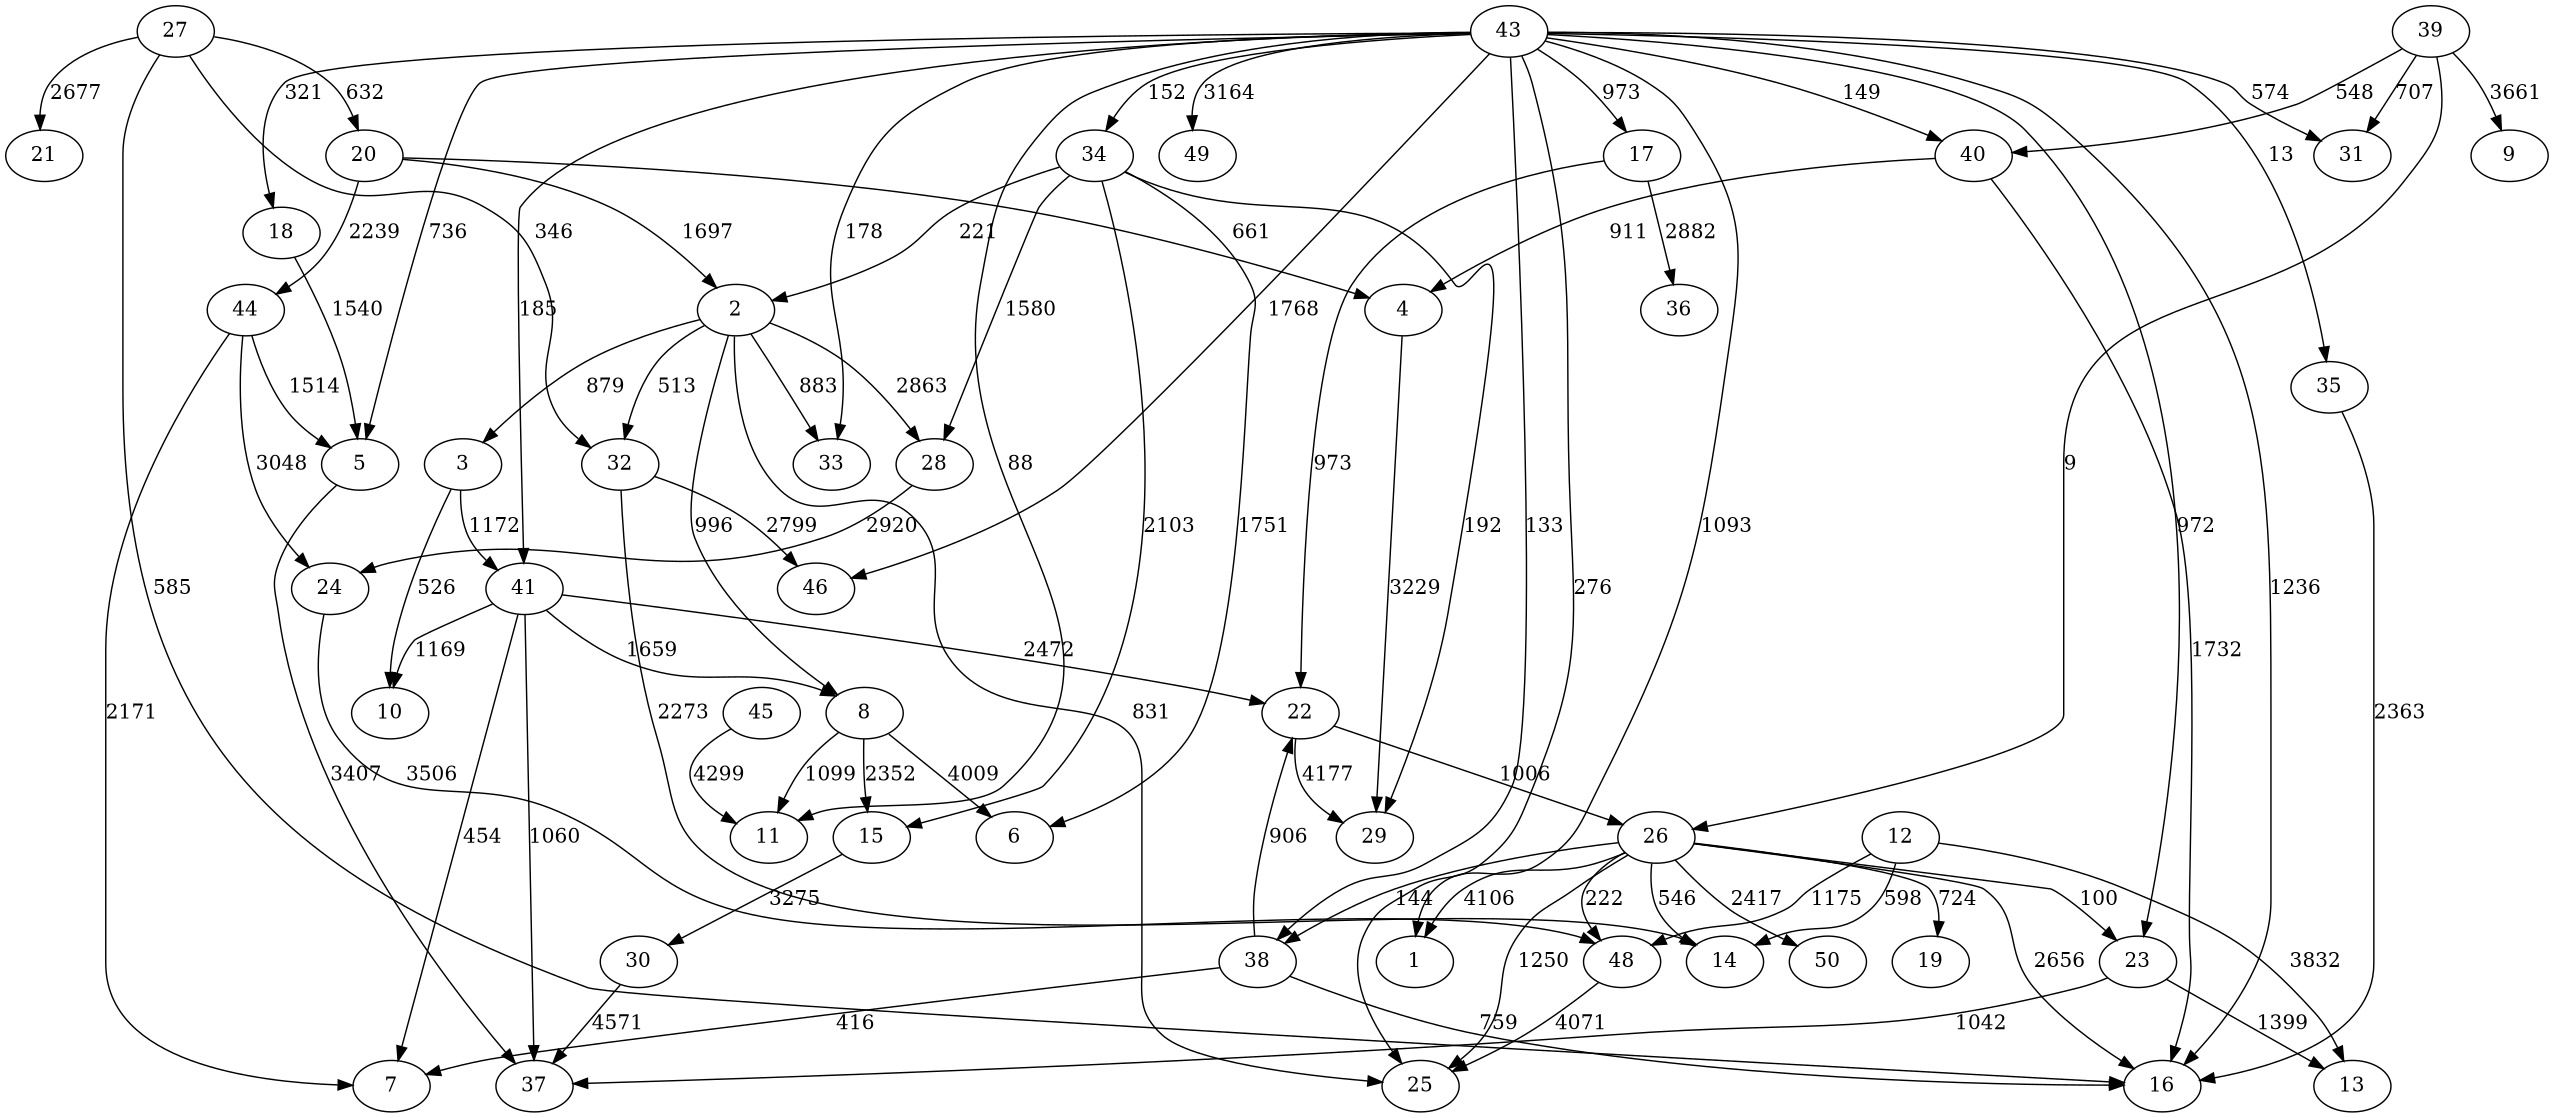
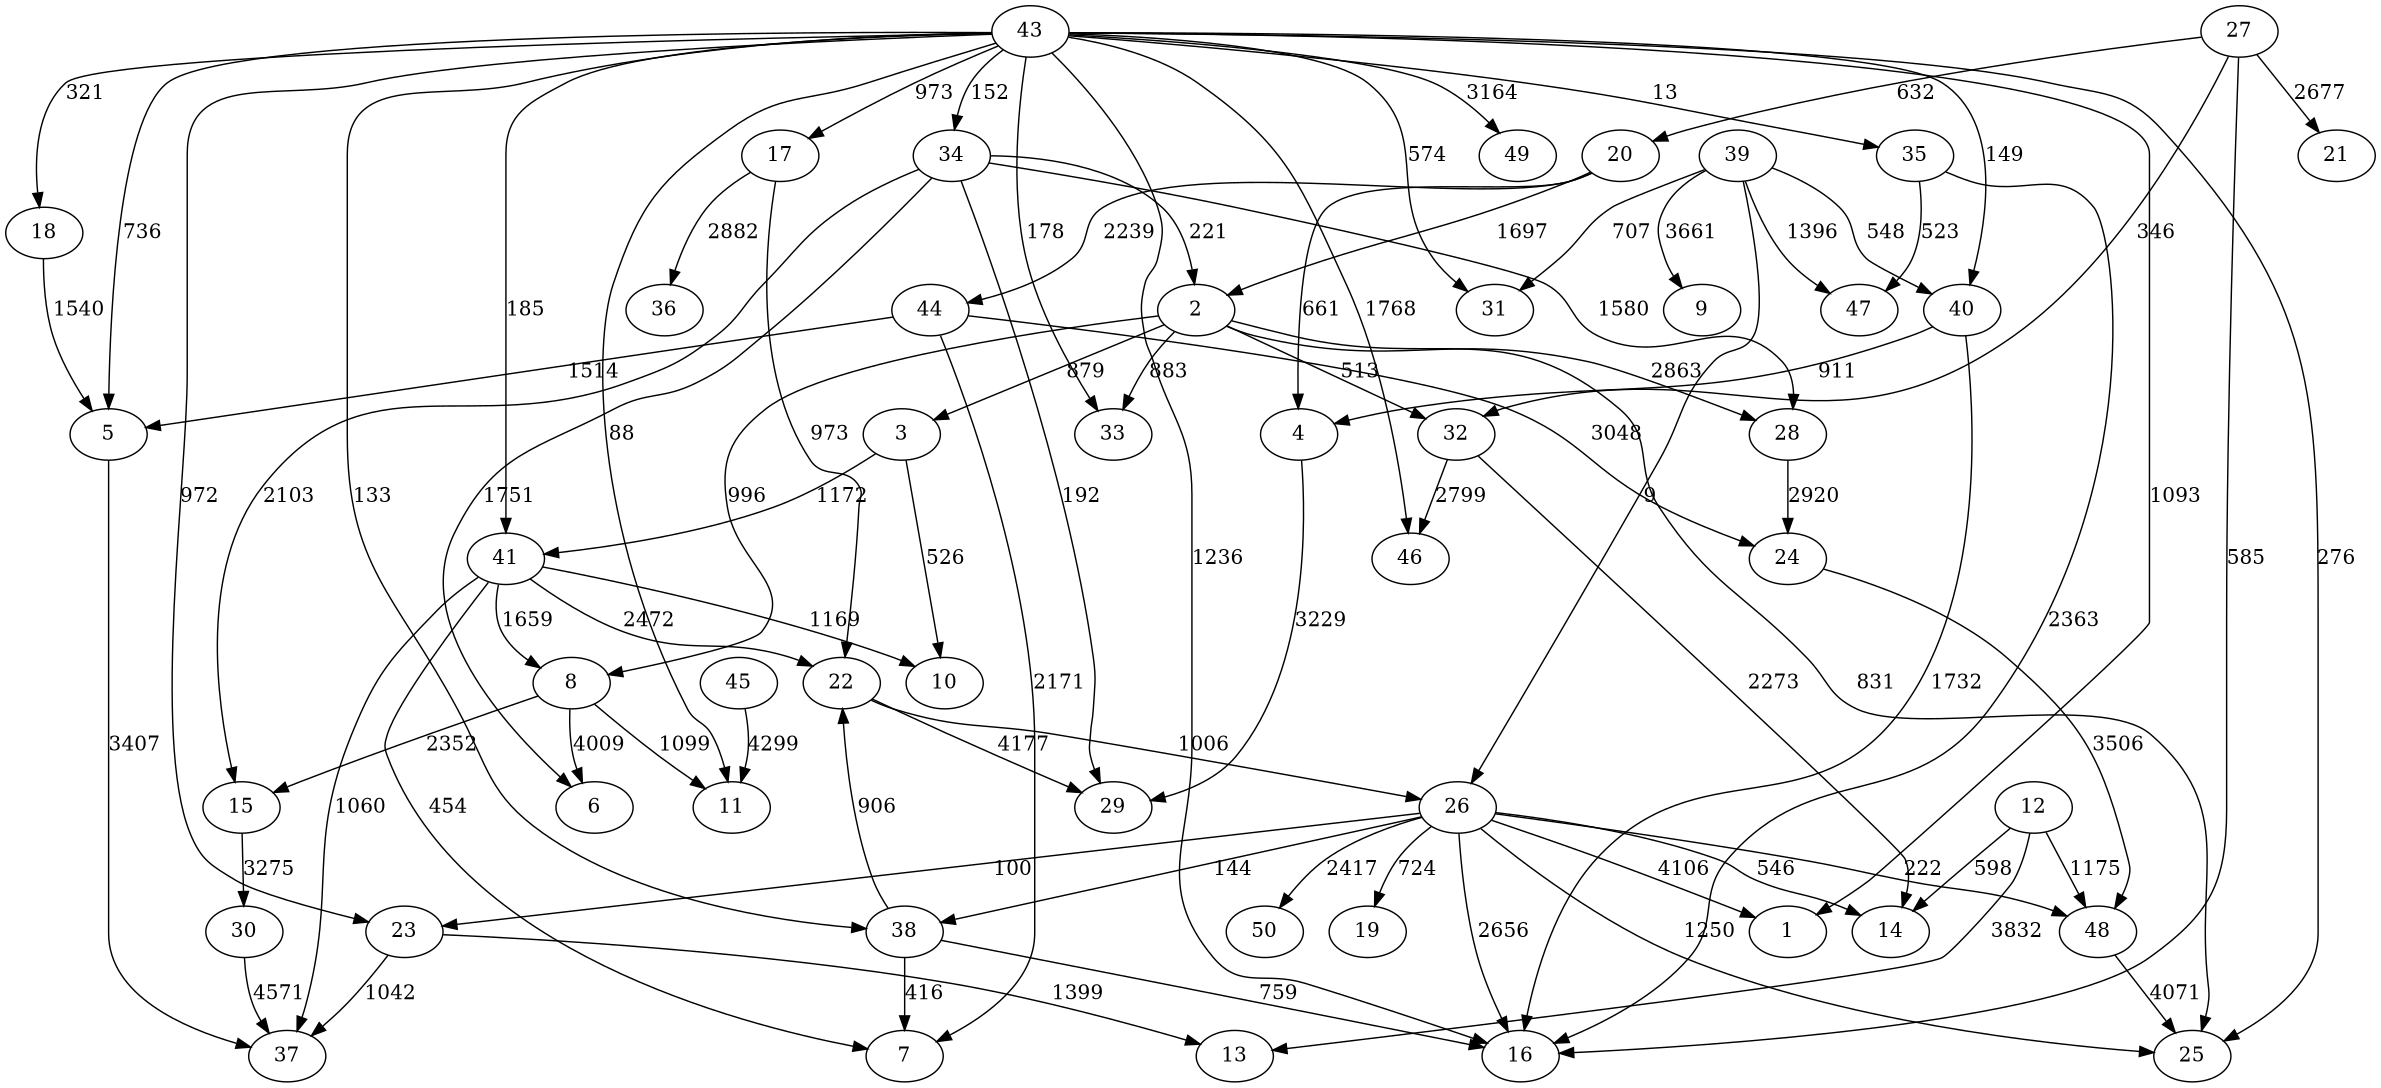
node "47": added
